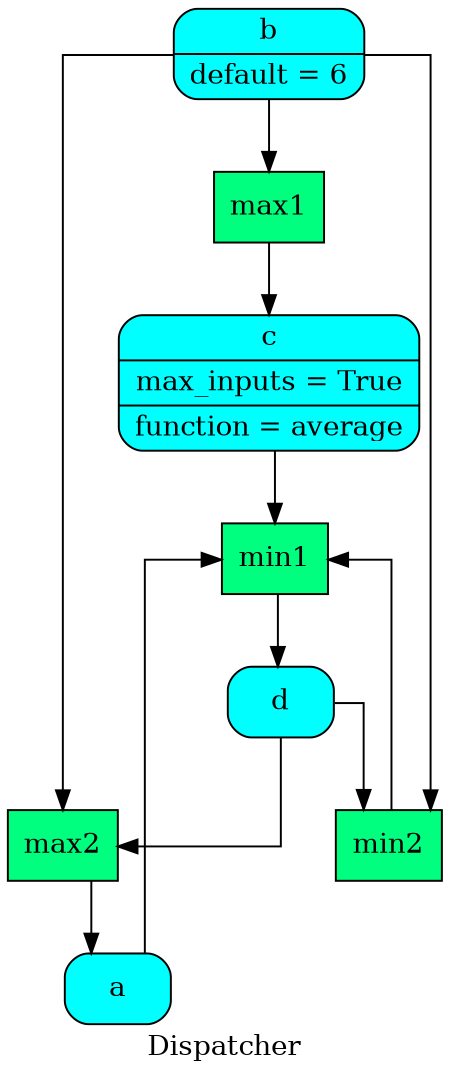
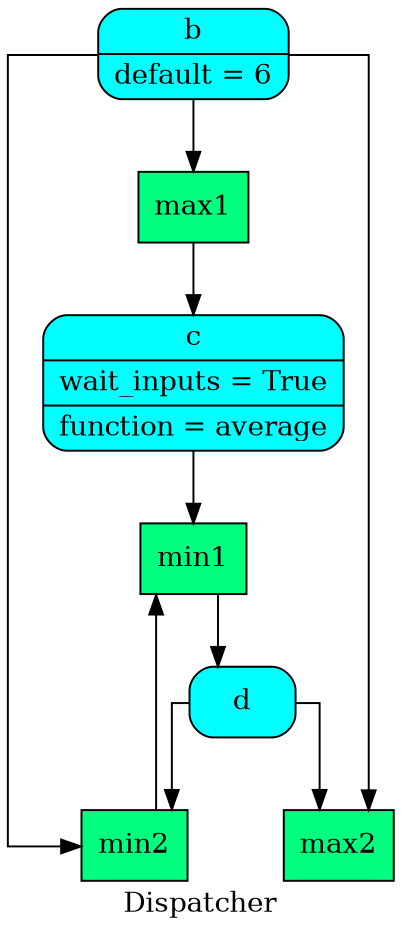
node "c": text "max_inputs = True" -> "wait_inputs = True"
node "a": removed
